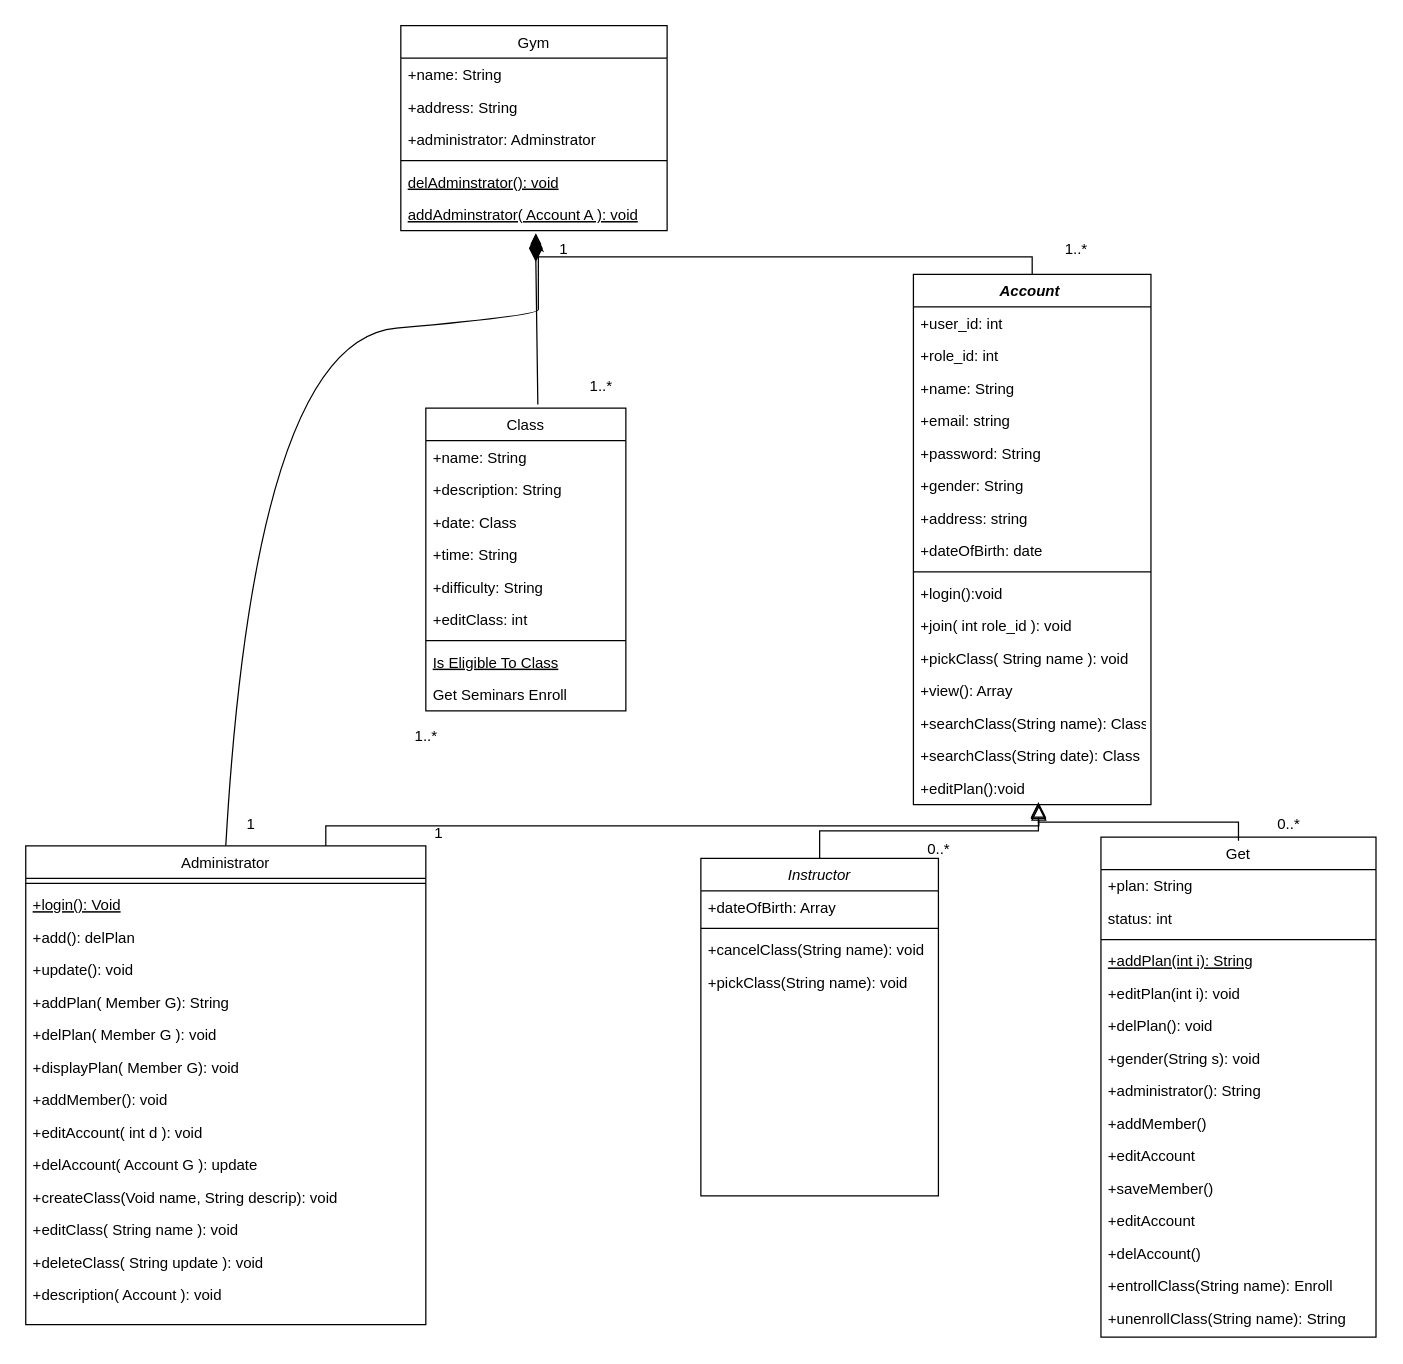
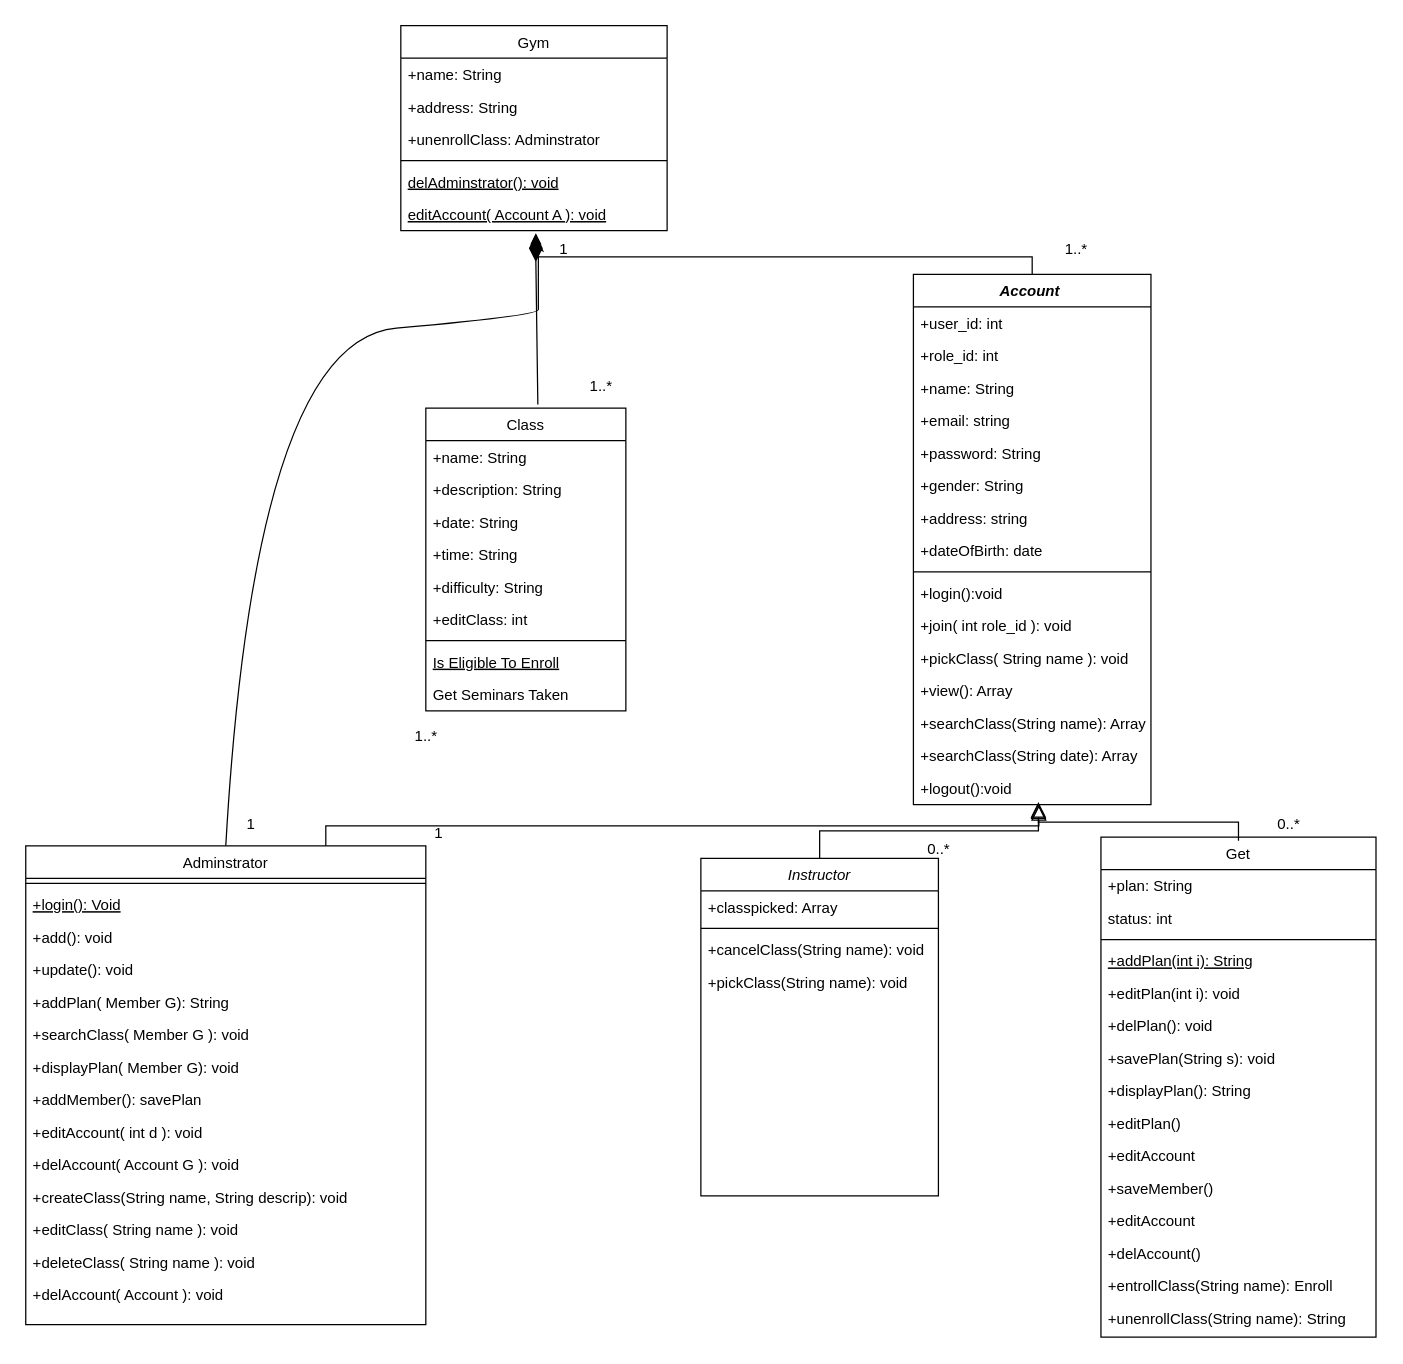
node "+administrator: Adminstrator": label "+administrator: Adminstrator" -> "+unenrollClass: Adminstrator"
node "addAdminstrator( Account A ): void": label "addAdminstrator( Account A ): void" -> "editAccount( Account A ): void"
node "+date: Class": label "+date: Class" -> "+date: String"
node "Is Eligible To Class": label "Is Eligible To Class" -> "Is Eligible To Enroll"
node "Get Seminars Enroll": label "Get Seminars Enroll" -> "Get Seminars Taken"
node "+searchClass(String name): Class": label "+searchClass(String name): Class" -> "+searchClass(String name): Array"
node "+searchClass(String date): Class": label "+searchClass(String date): Class" -> "+searchClass(String date): Array"
node "+editPlan():void": label "+editPlan():void" -> "+logout():void"
node "Administrator": label "Administrator" -> "Adminstrator"
node "+dateOfBirth: Array": label "+dateOfBirth: Array" -> "+classpicked: Array"
node "+add(): delPlan": label "+add(): delPlan" -> "+add(): void"
node "+delPlan( Member G ): void": label "+delPlan( Member G ): void" -> "+searchClass( Member G ): void"
node "+gender(String s): void": label "+gender(String s): void" -> "+savePlan(String s): void"
node "+administrator(): String": label "+administrator(): String" -> "+displayPlan(): String"
node "+addMember(): void": label "+addMember(): void" -> "+addMember(): savePlan"
node "+addMember()": label "+addMember()" -> "+editPlan()"
node "+delAccount( Account G ): update": label "+delAccount( Account G ): update" -> "+delAccount( Account G ): void"
node "+createClass(Void name, String descrip): void": label "+createClass(Void name, String descrip): void" -> "+createClass(String name, String descrip): void"
node "+deleteClass( String update ): void": label "+deleteClass( String update ): void" -> "+deleteClass( String name ): void"
node "+description( Account ): void": label "+description( Account ): void" -> "+delAccount( Account ): void"
